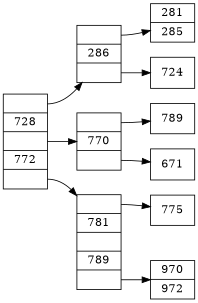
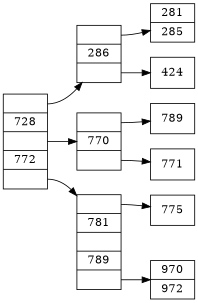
node "724": label "724" -> "424"
node "671": label "671" -> "771"
